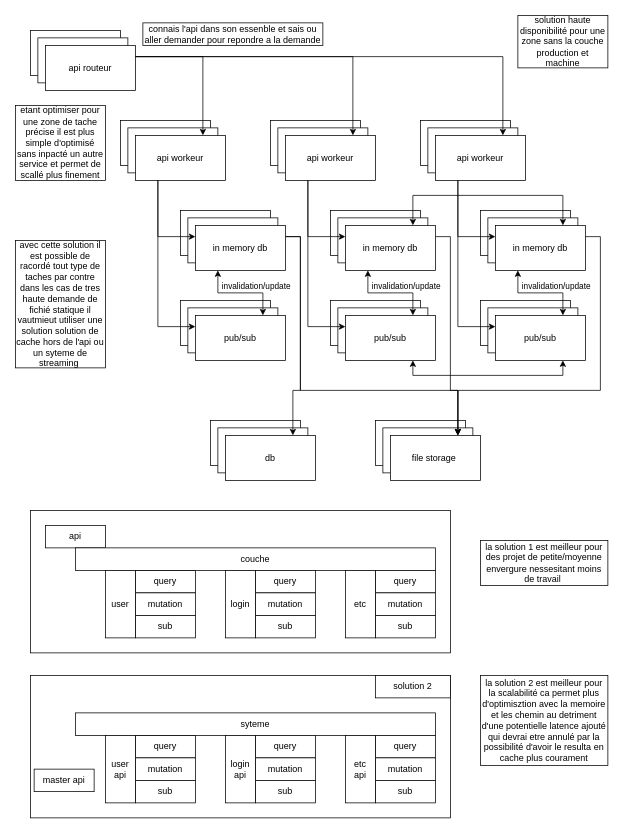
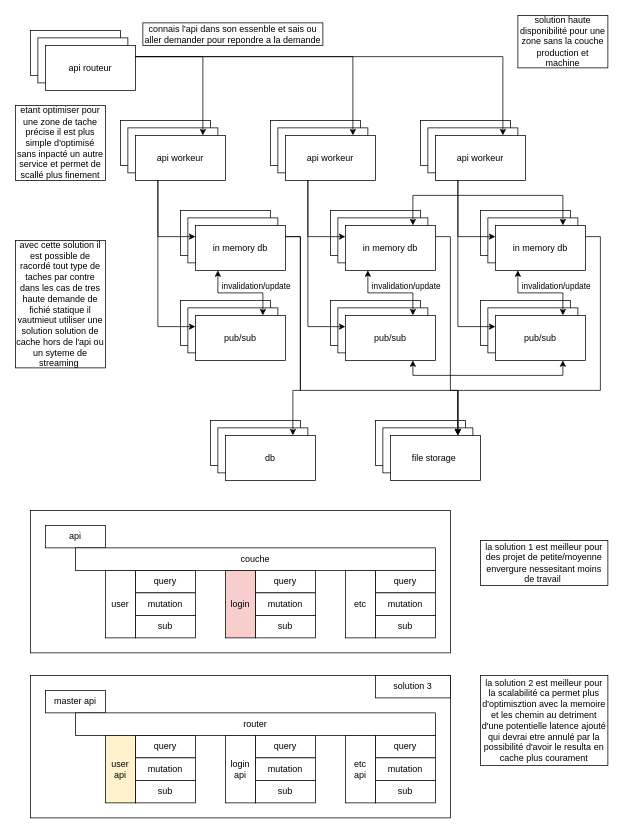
node "login": fillcolor #ffffff -> #f8cecc
node "solution 2": label "solution 2" -> "solution 3"
node "syteme": label "syteme" -> "router"
node "user api": fillcolor #ffffff -> #fff2cc
node "master api": moved (64, 780) -> (75, 702)
